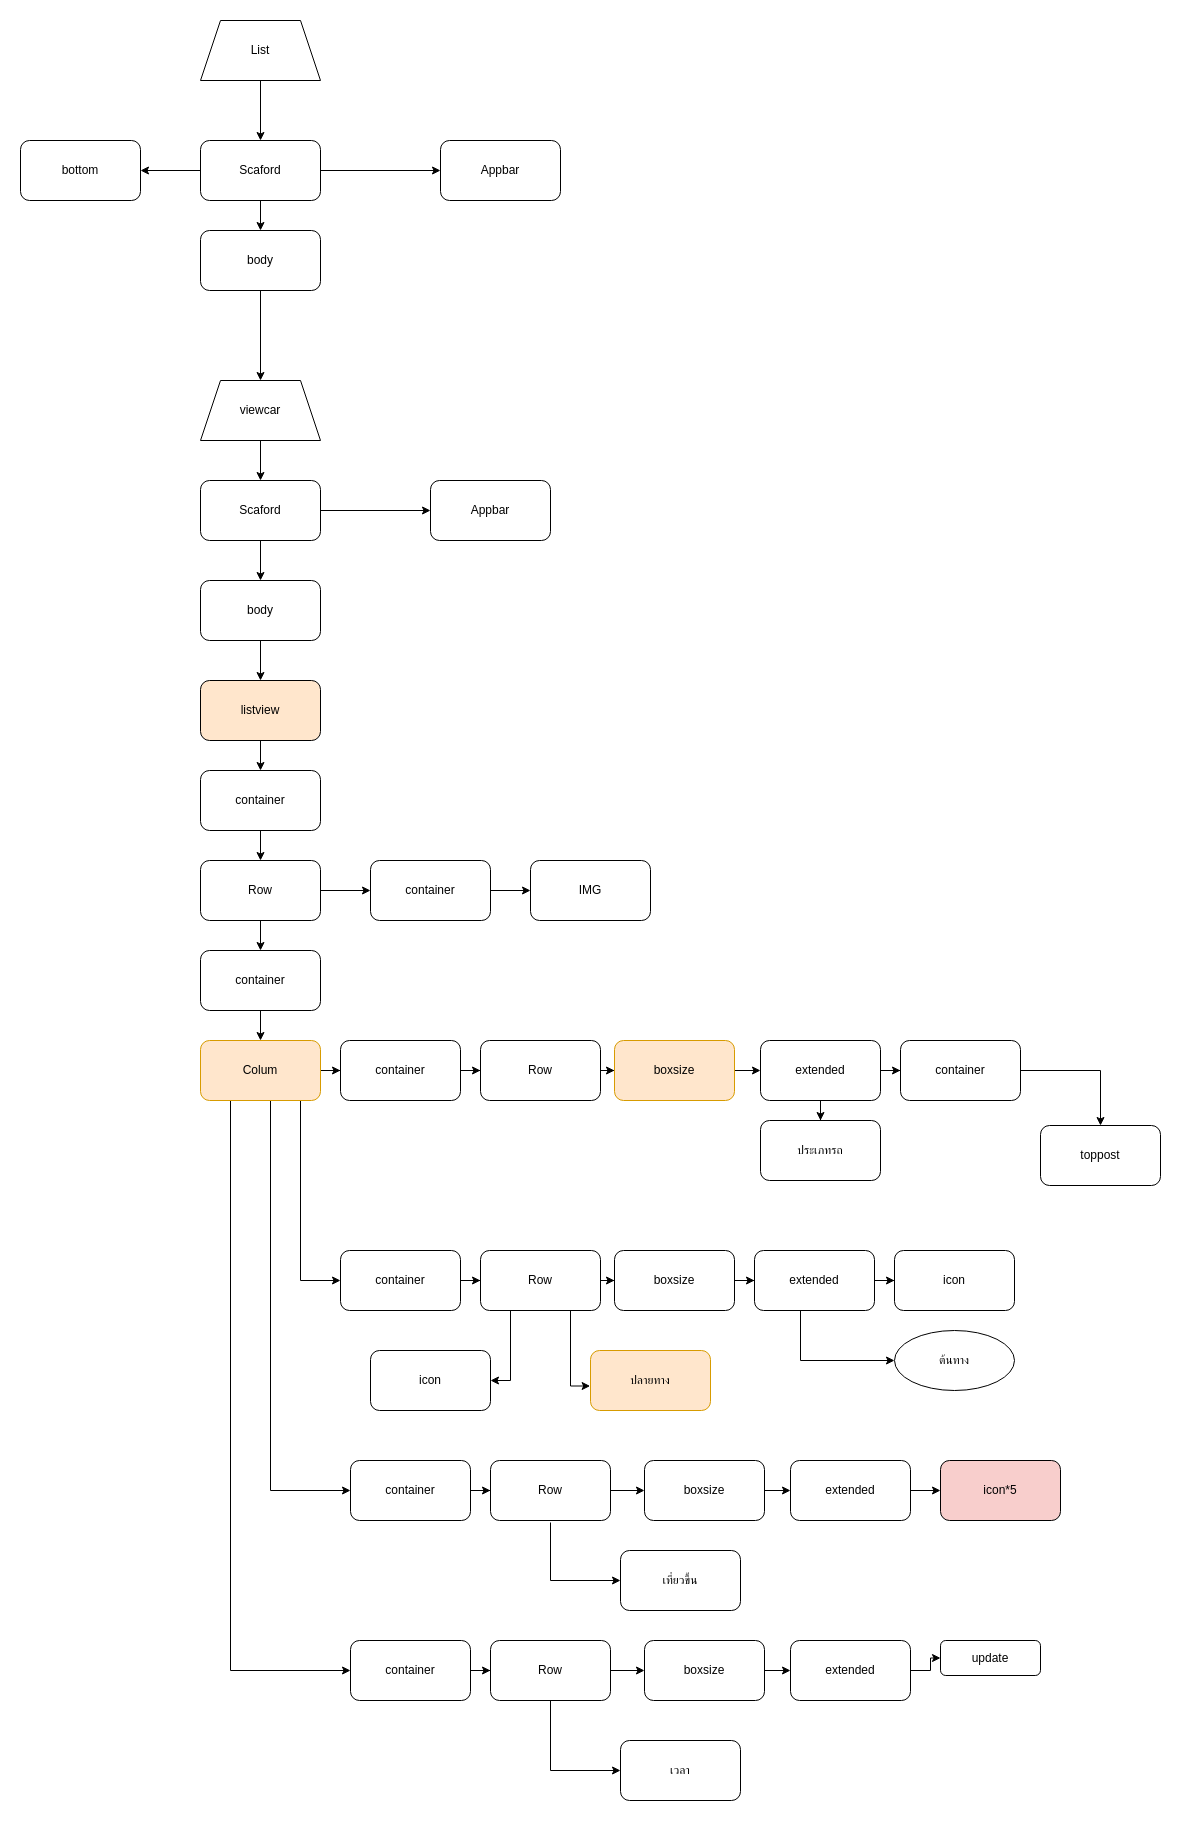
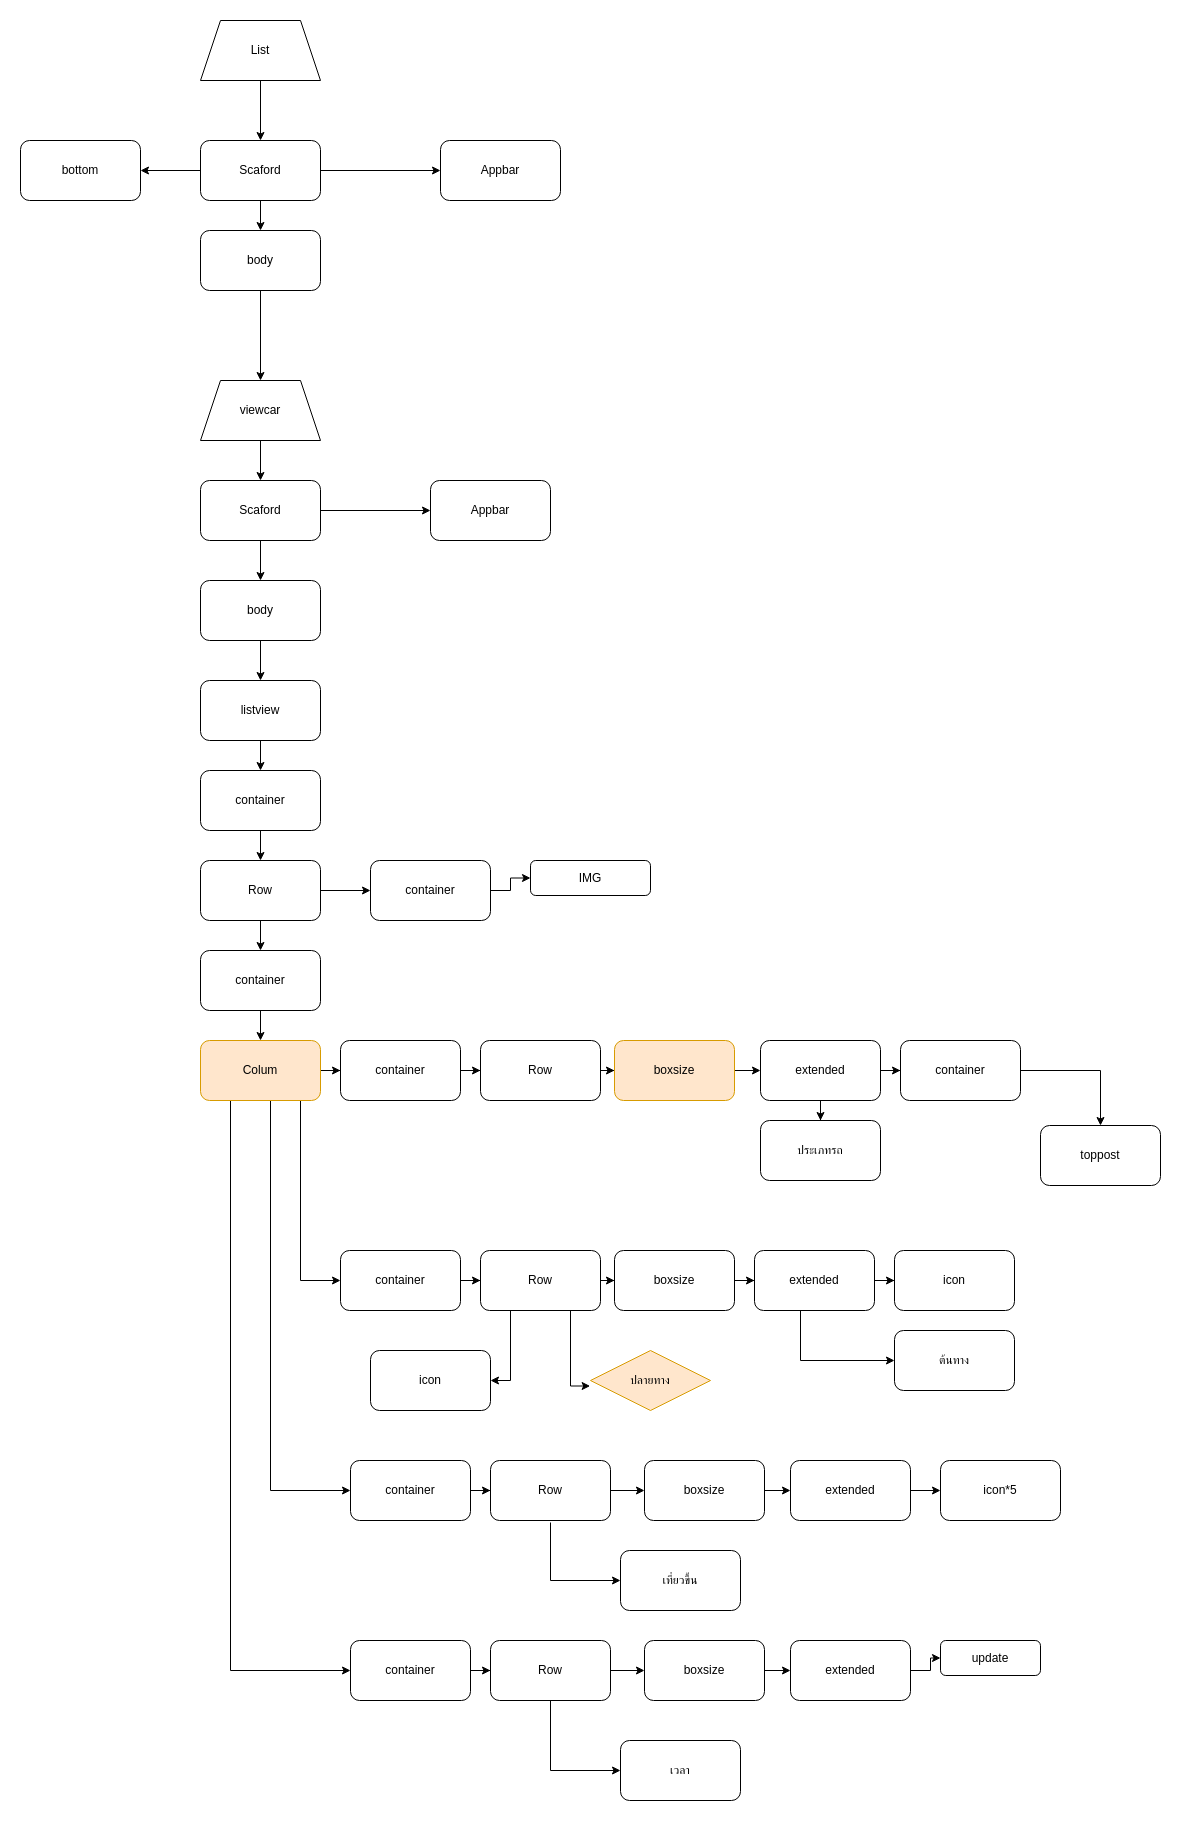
node "listview": fillcolor #ffe6cc -> #ffffff
node "IMG": size 120x60 -> 120x35
node "ต้นทาง": shape ellipse -> rounded rectangle
node "ปลายทาง": shape rounded rectangle -> diamond
node "icon*5": fillcolor #f8cecc -> #ffffff
